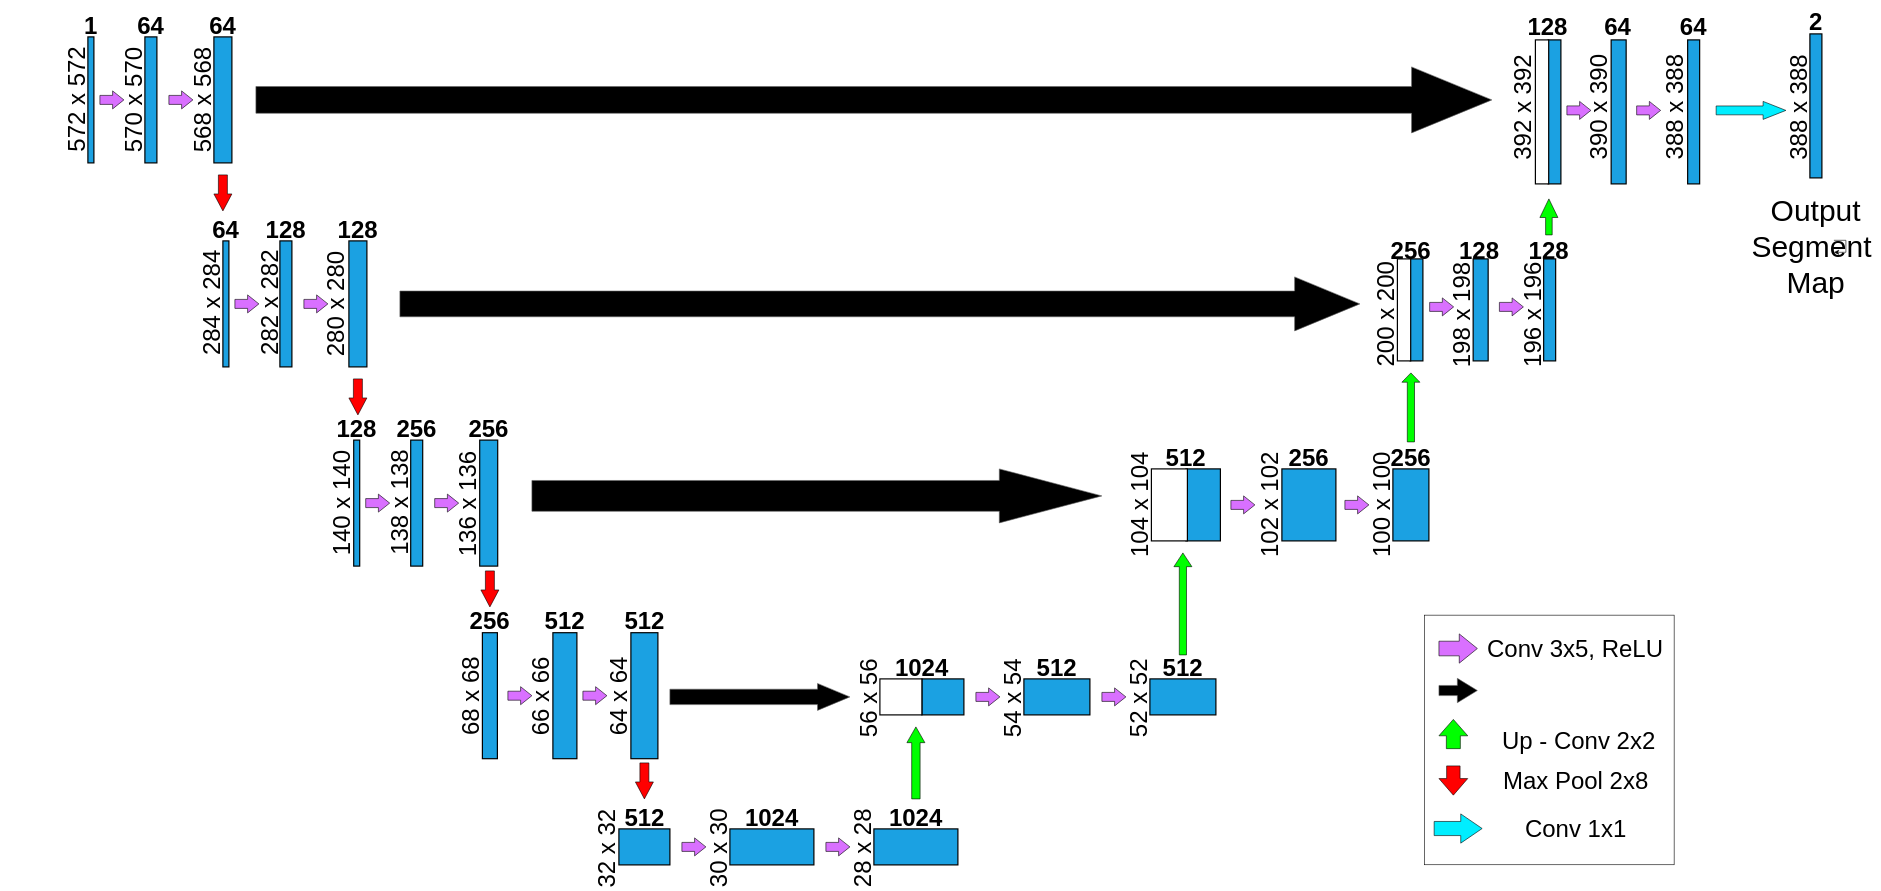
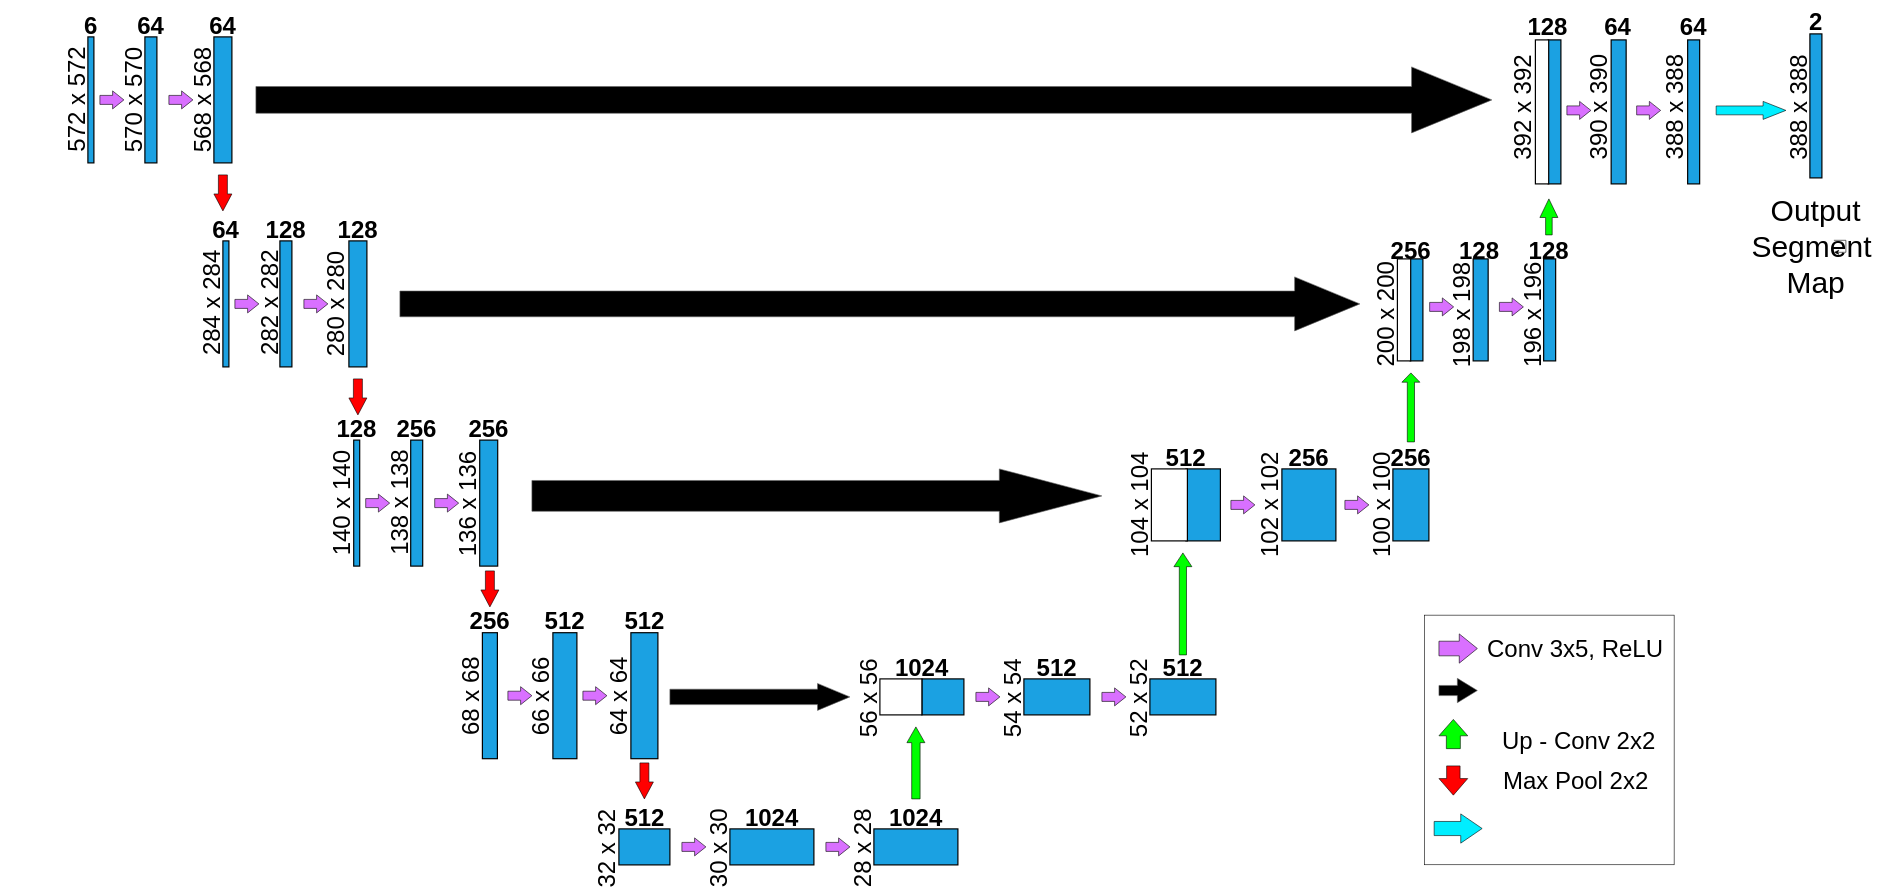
node "1": label "1" -> "6"
node "Max Pool 2x8": label "Max Pool 2x8" -> "Max Pool 2x2"
node "Conv 1x1": removed
